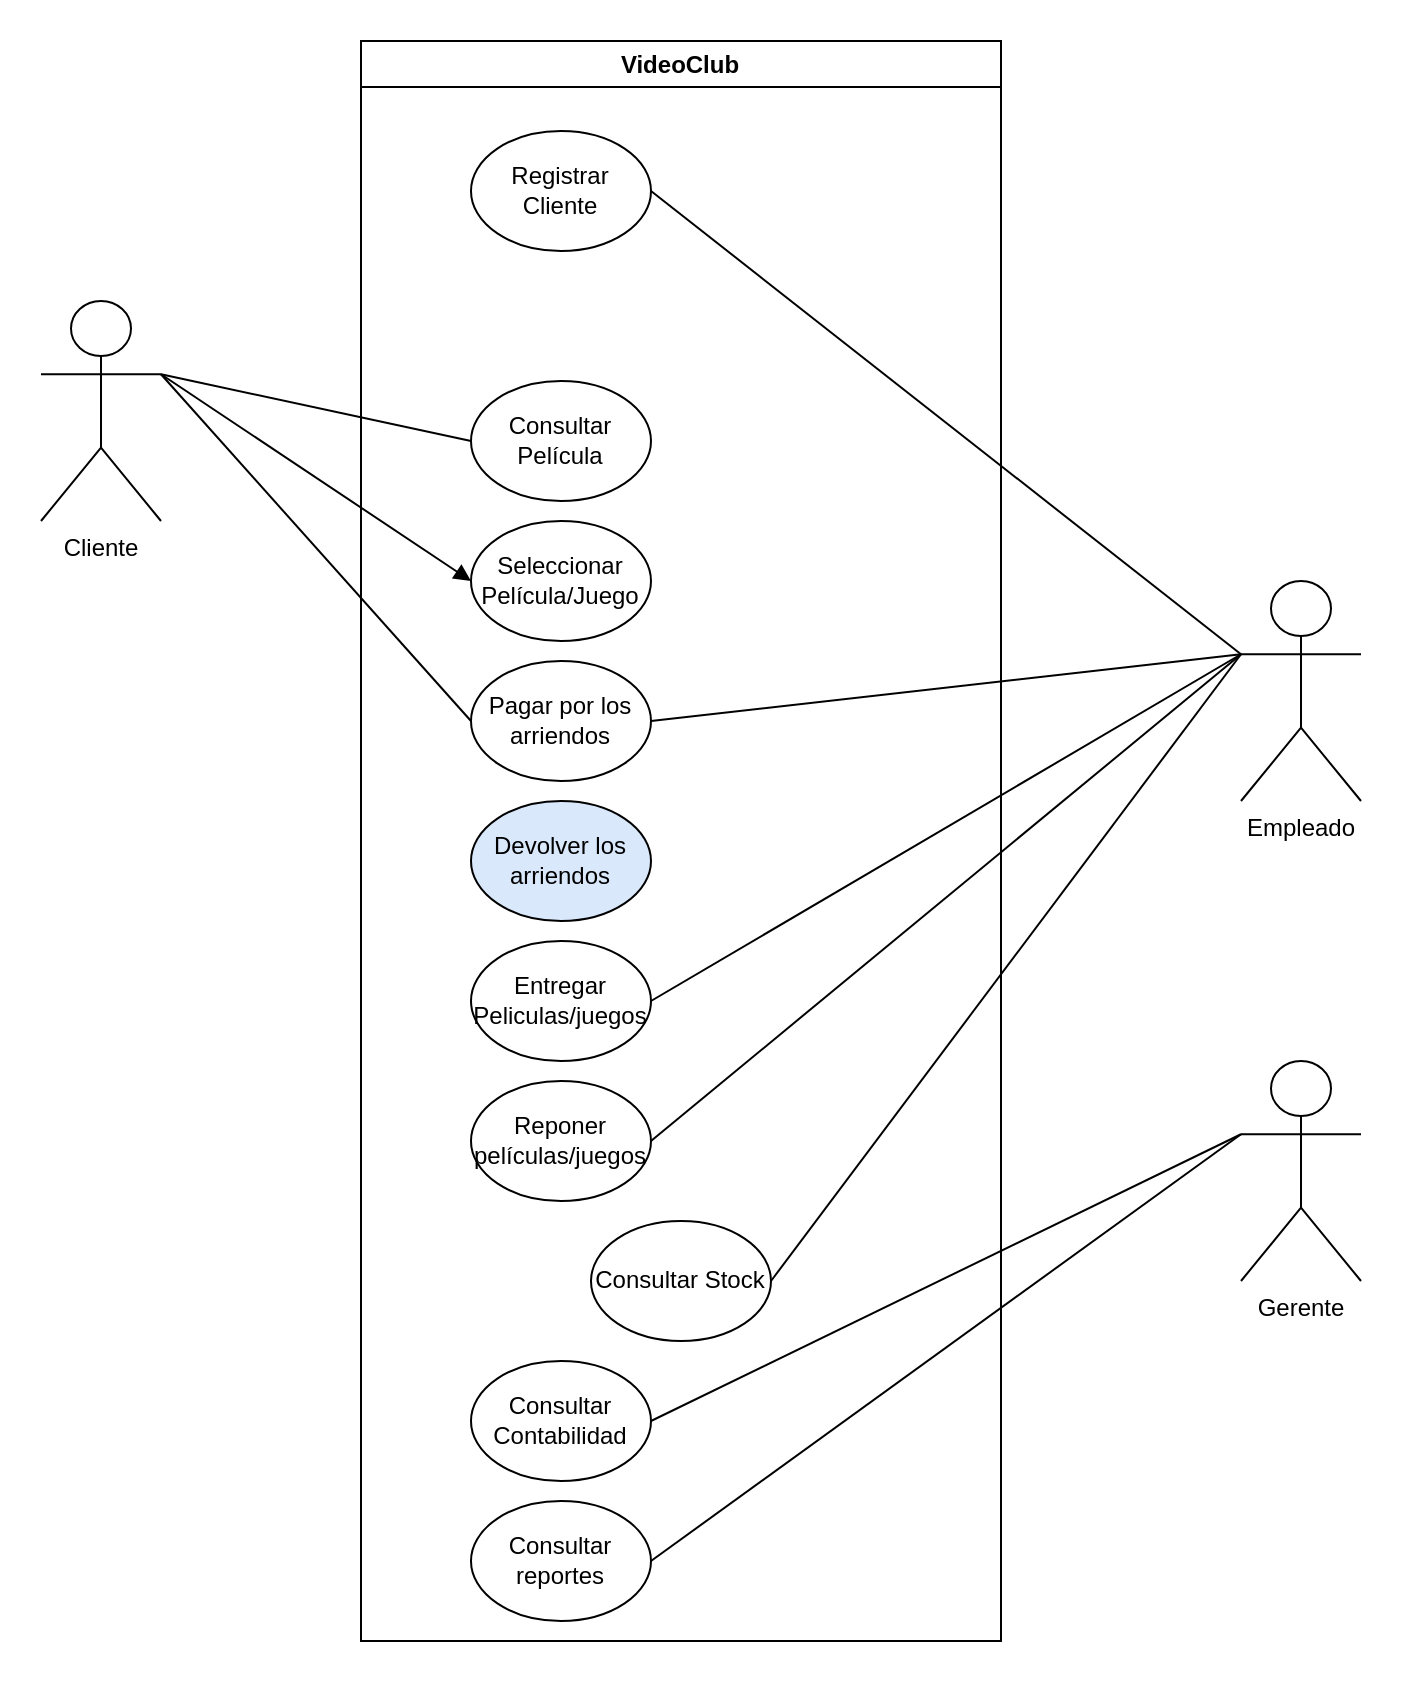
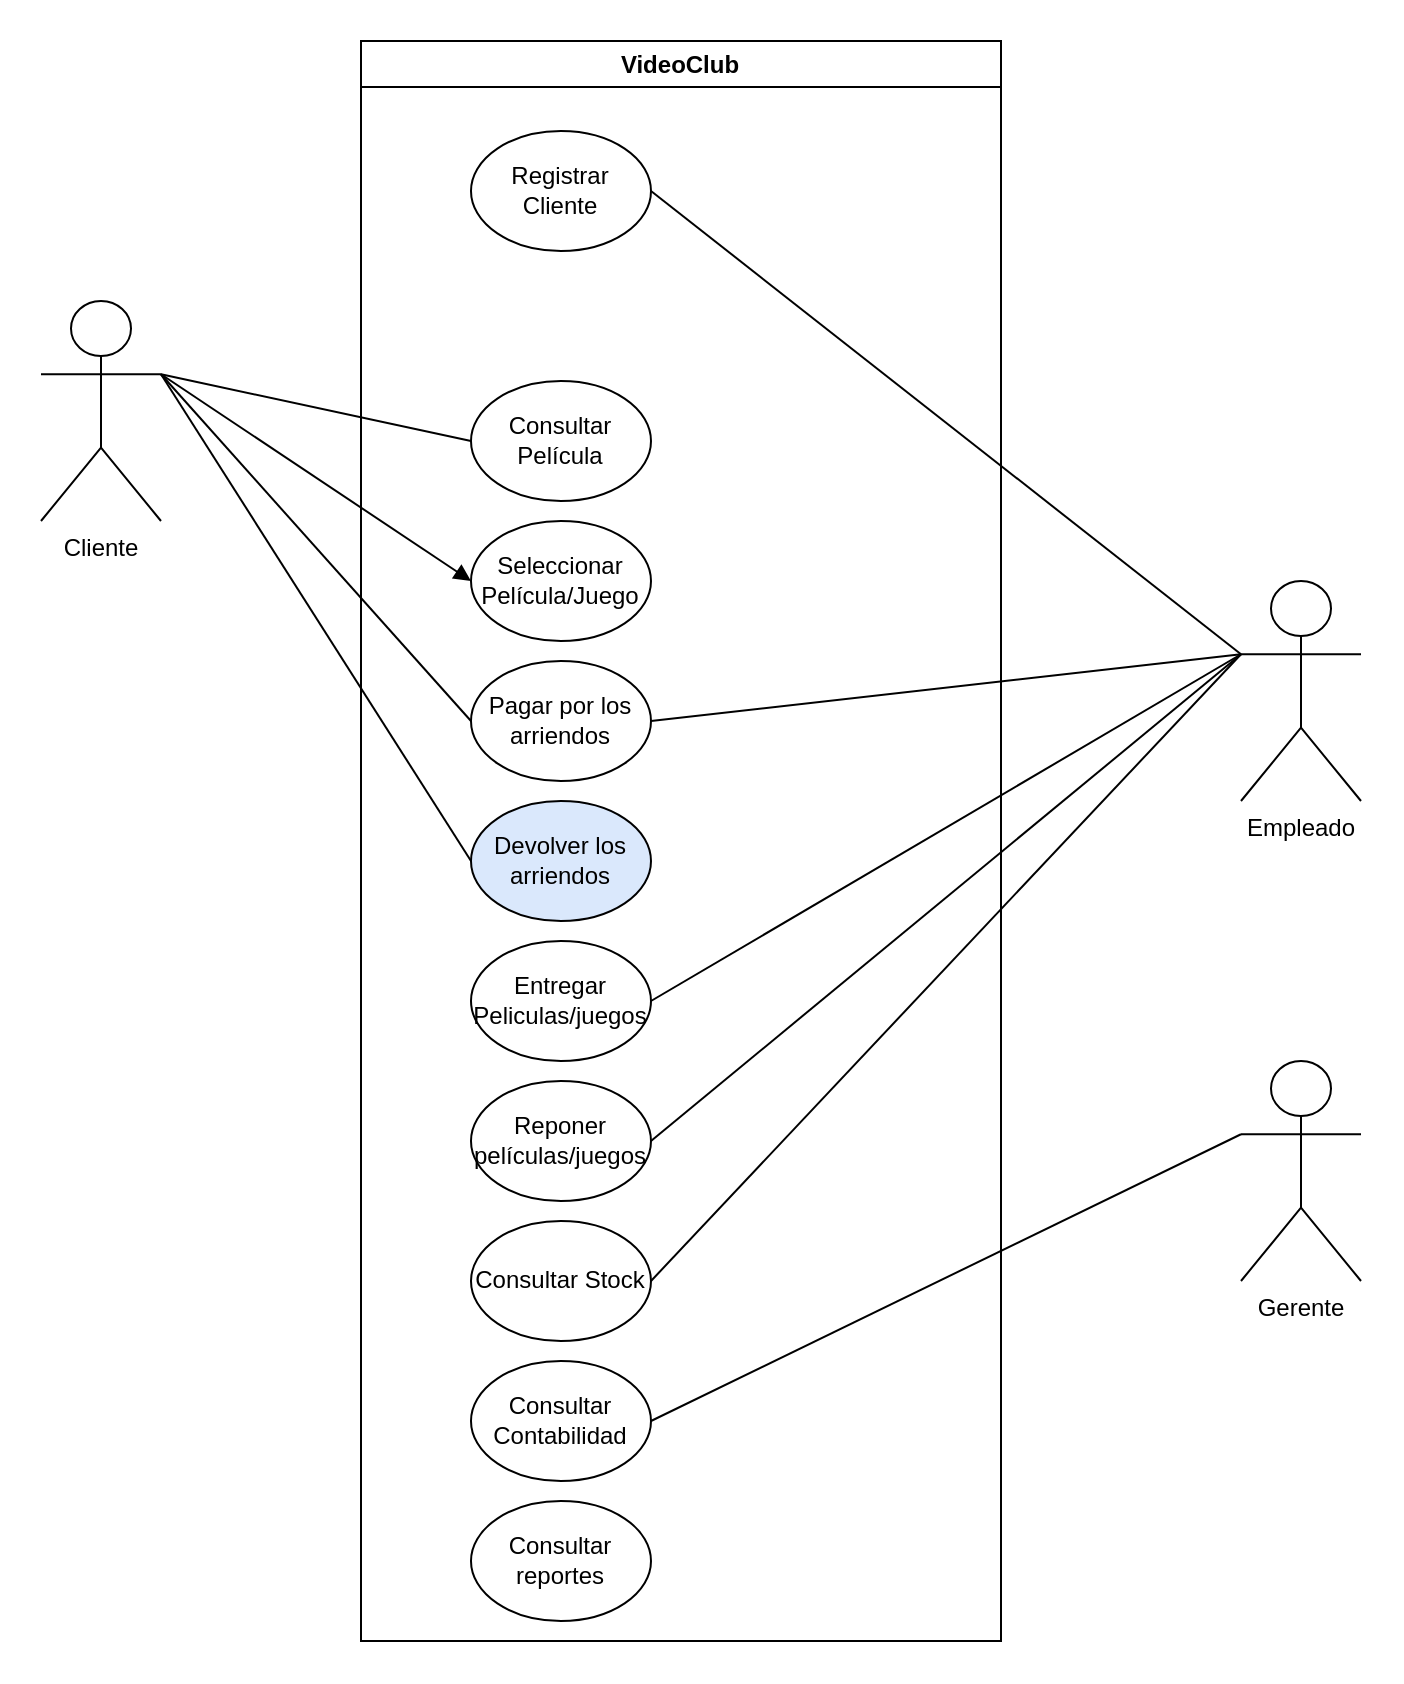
edge "Cliente" -- "Devolver los arriendos": added
node "Consultar Stock": moved (681, 1281) -> (561, 1281)
edge "Gerente" -- "Consultar reportes": removed
